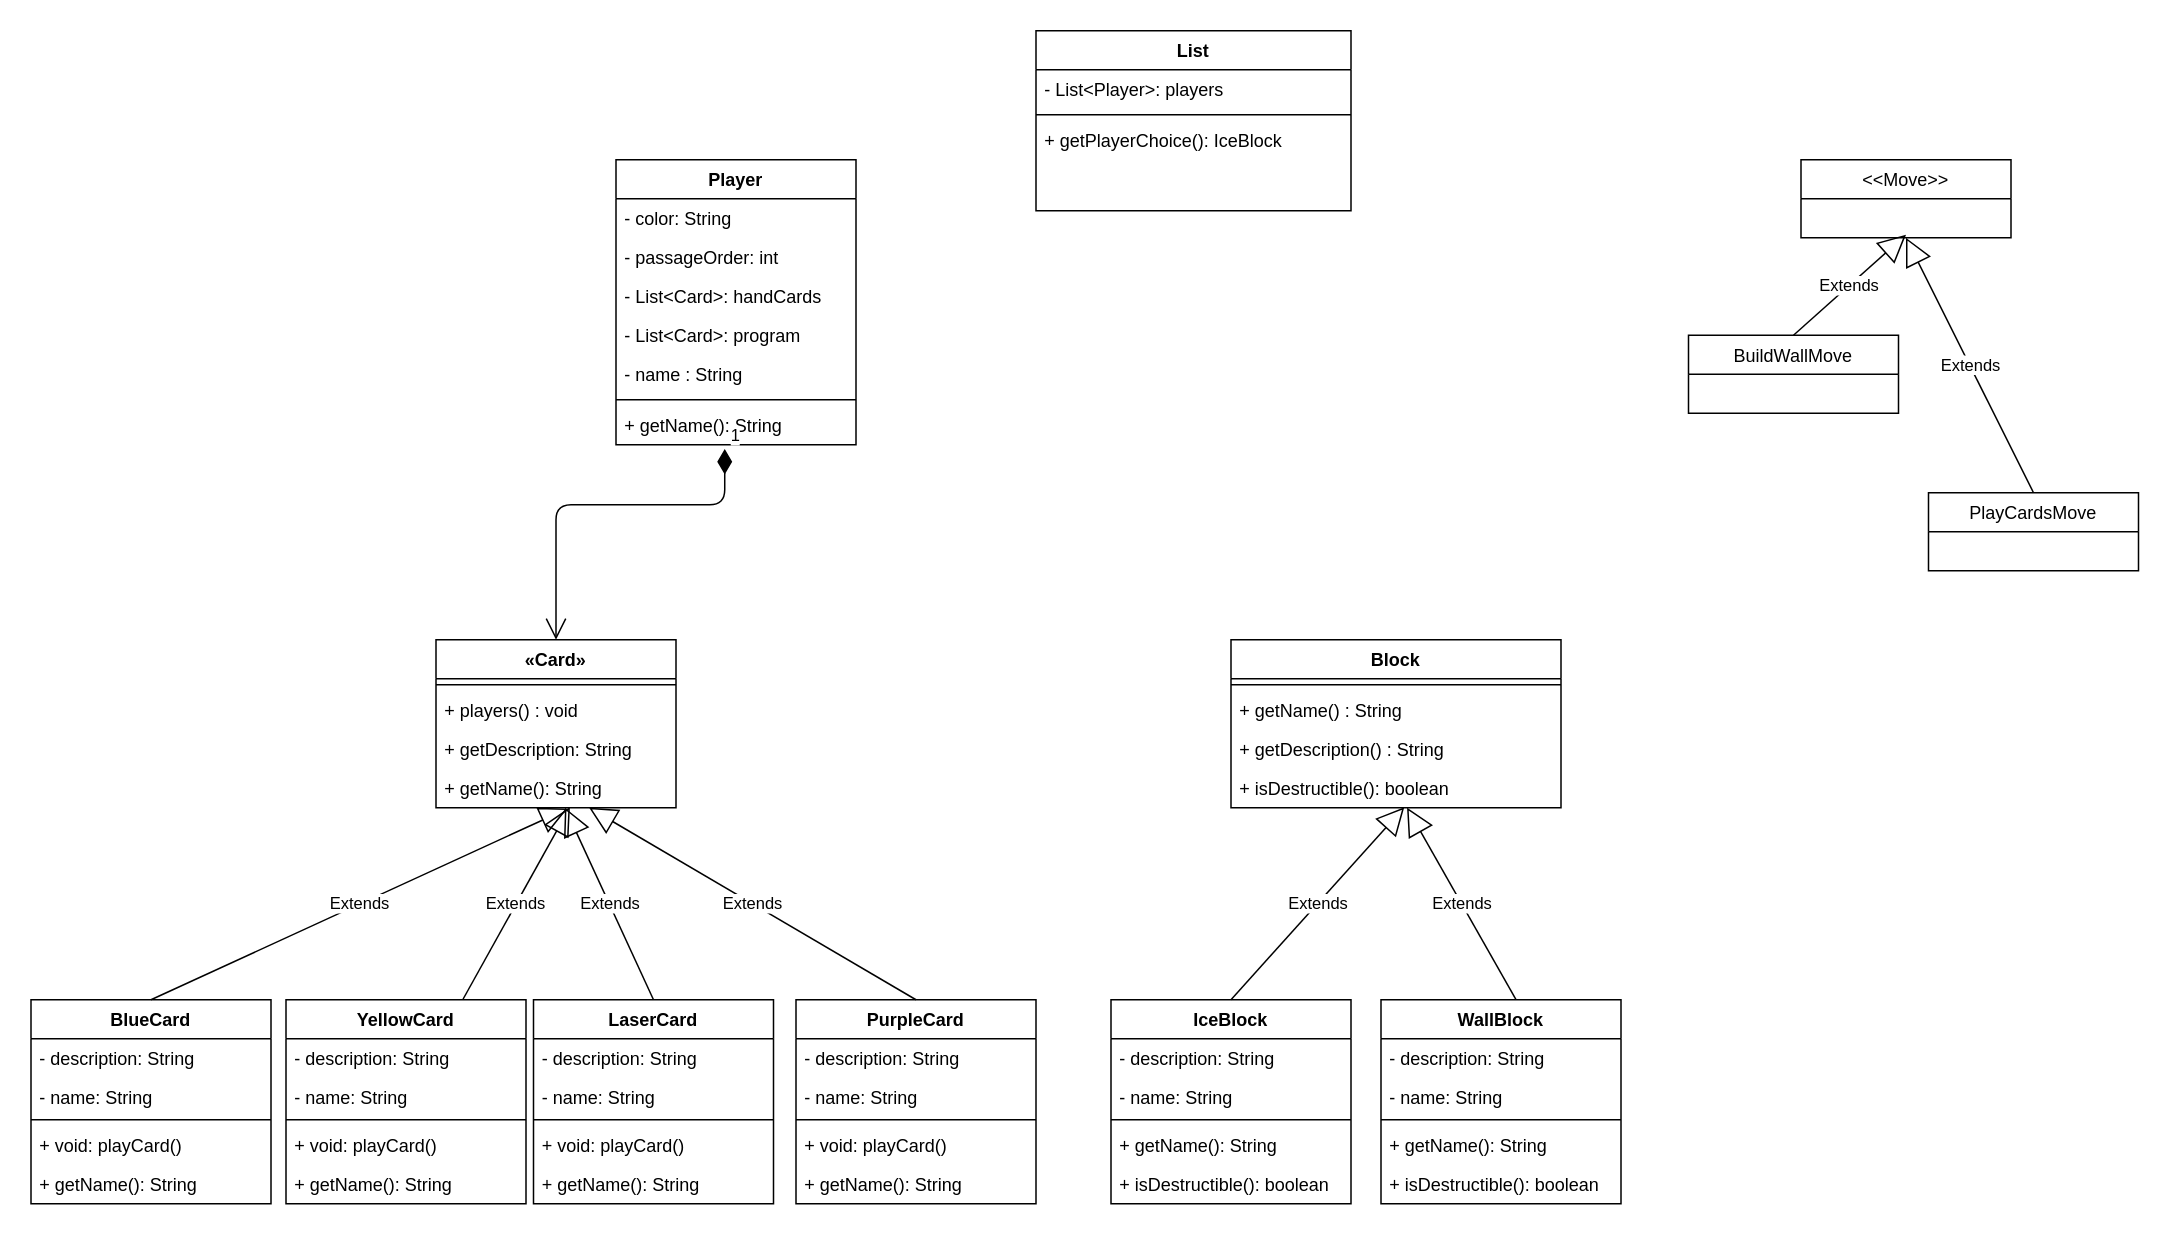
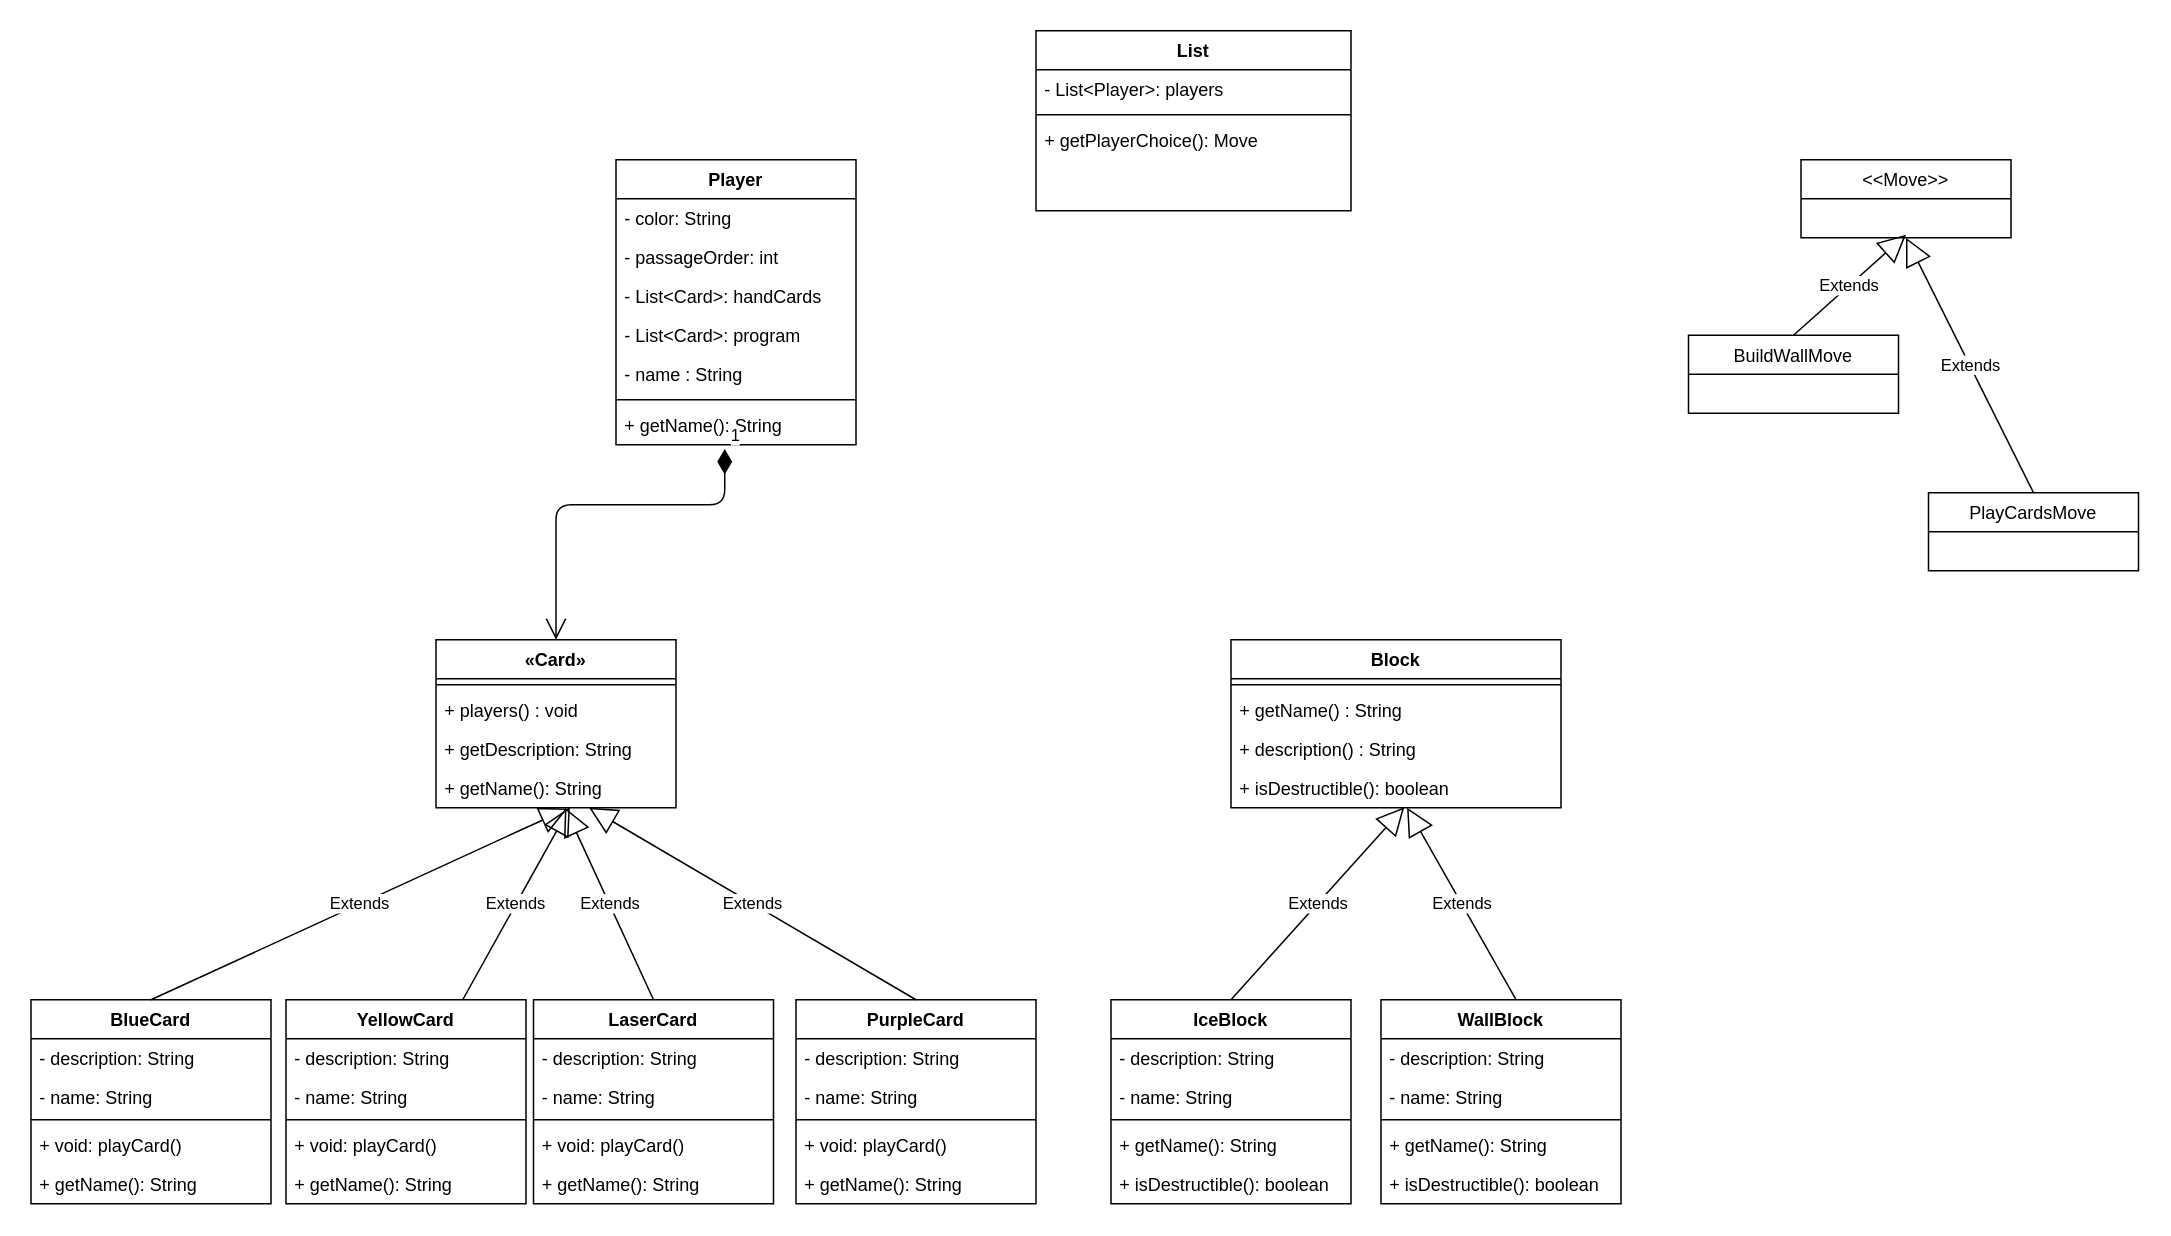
node "+ getPlayerChoice(): IceBlock": label "+ getPlayerChoice(): IceBlock" -> "+ getPlayerChoice(): Move"
node "+ getDescription() : String": label "+ getDescription() : String" -> "+ description() : String"
